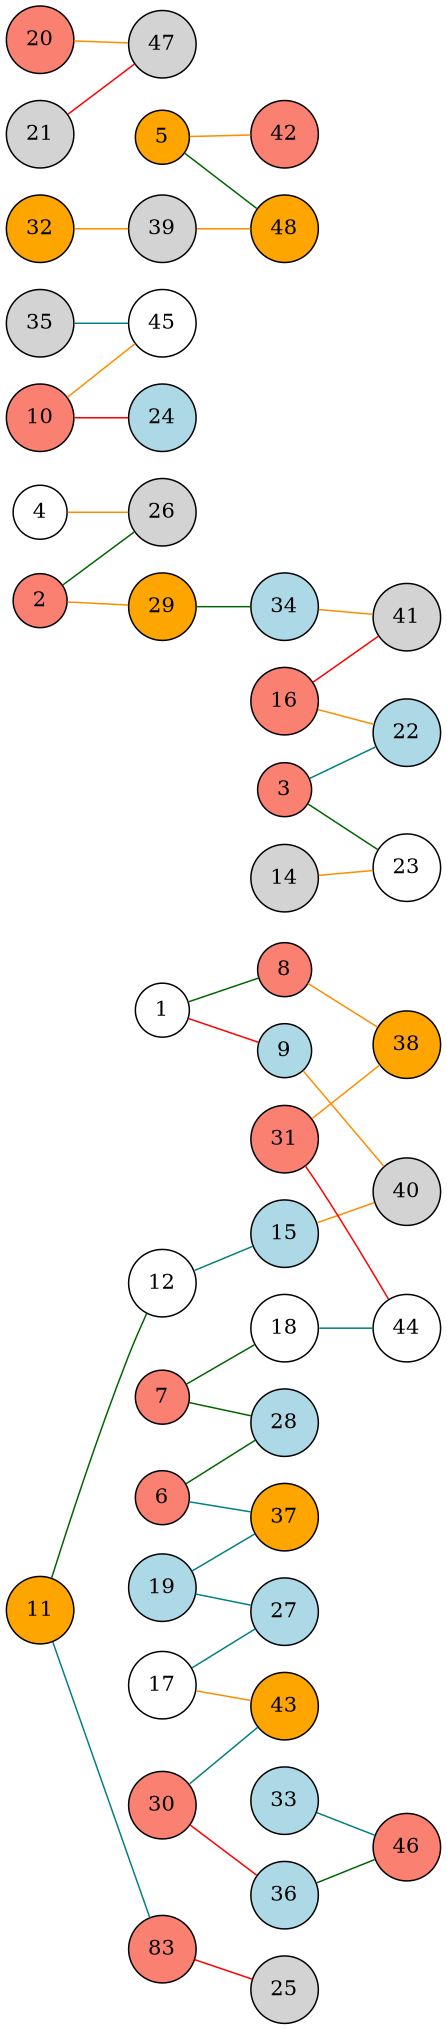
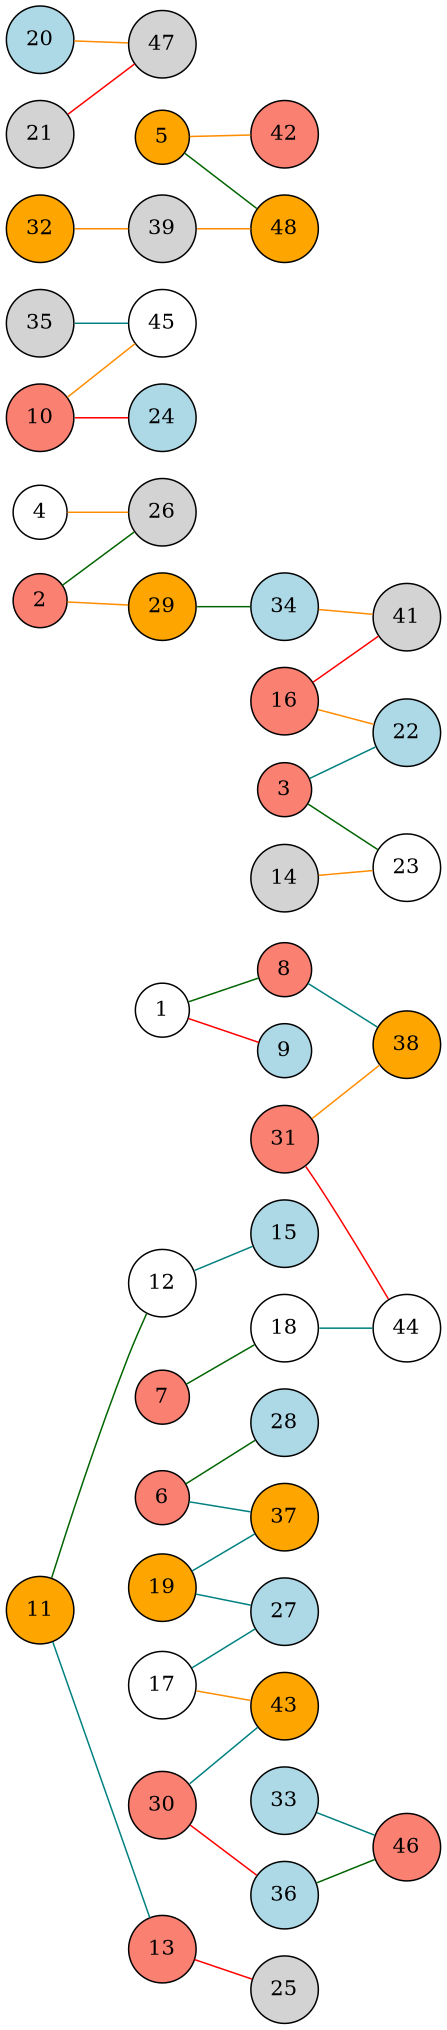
node "20": fillcolor salmon -> lightblue
edge "8" -- "38": color darkorange -> teal
node "40": removed
edge "7" -- "28": removed
node "19": fillcolor lightblue -> orange
node "83": label "83" -> "13"
